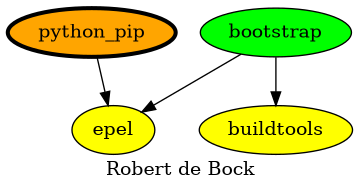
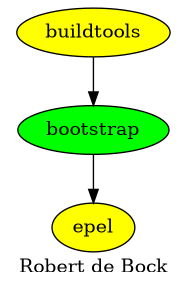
node "python_pip": removed
edge "bootstrap" -> "buildtools": reversed
